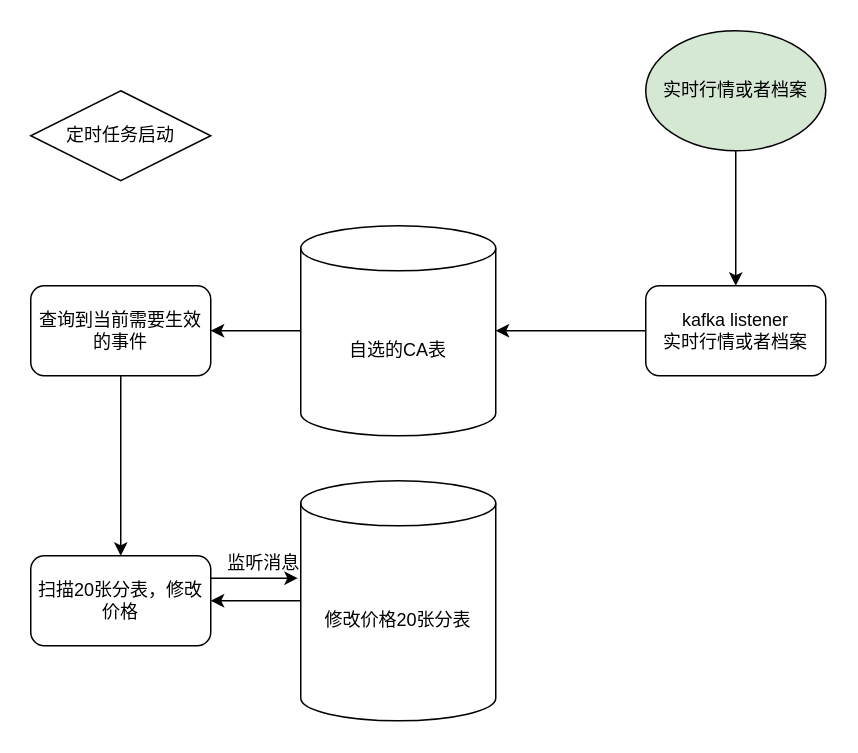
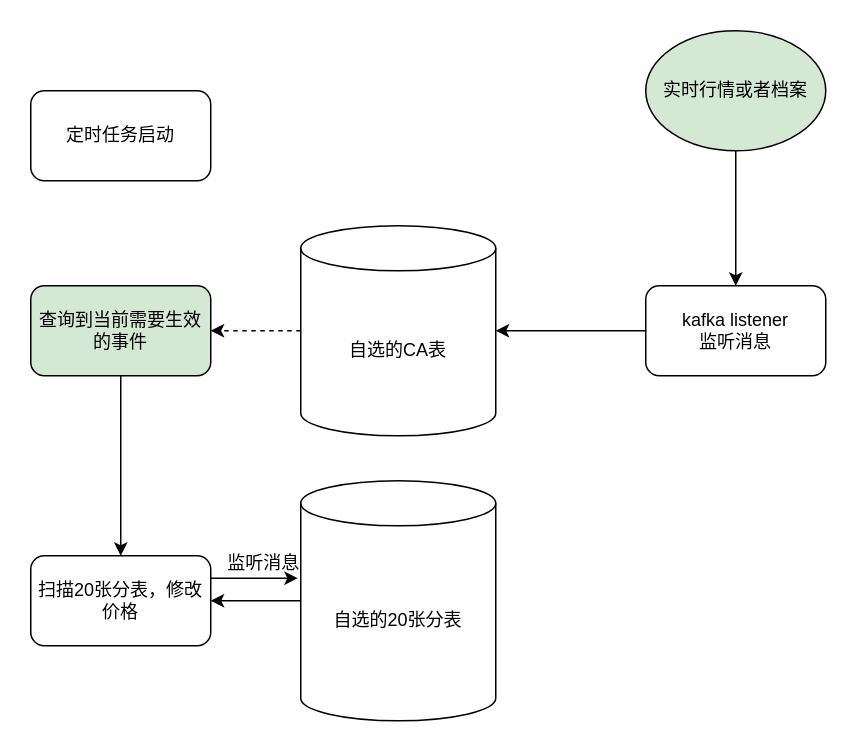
node "定时任务启动": shape diamond -> rounded rectangle
node "查询到当前需要生效的事件": fillcolor #ffffff -> #d5e8d4
edge "自选的CA表" -> "查询到当前需要生效的事件": style solid -> dashed
node "kafka listener 实时行情或者档案": label "kafka listener 实时行情或者档案" -> "kafka listener 监听消息"
node "修改价格20张分表": label "修改价格20张分表" -> "自选的20张分表"
